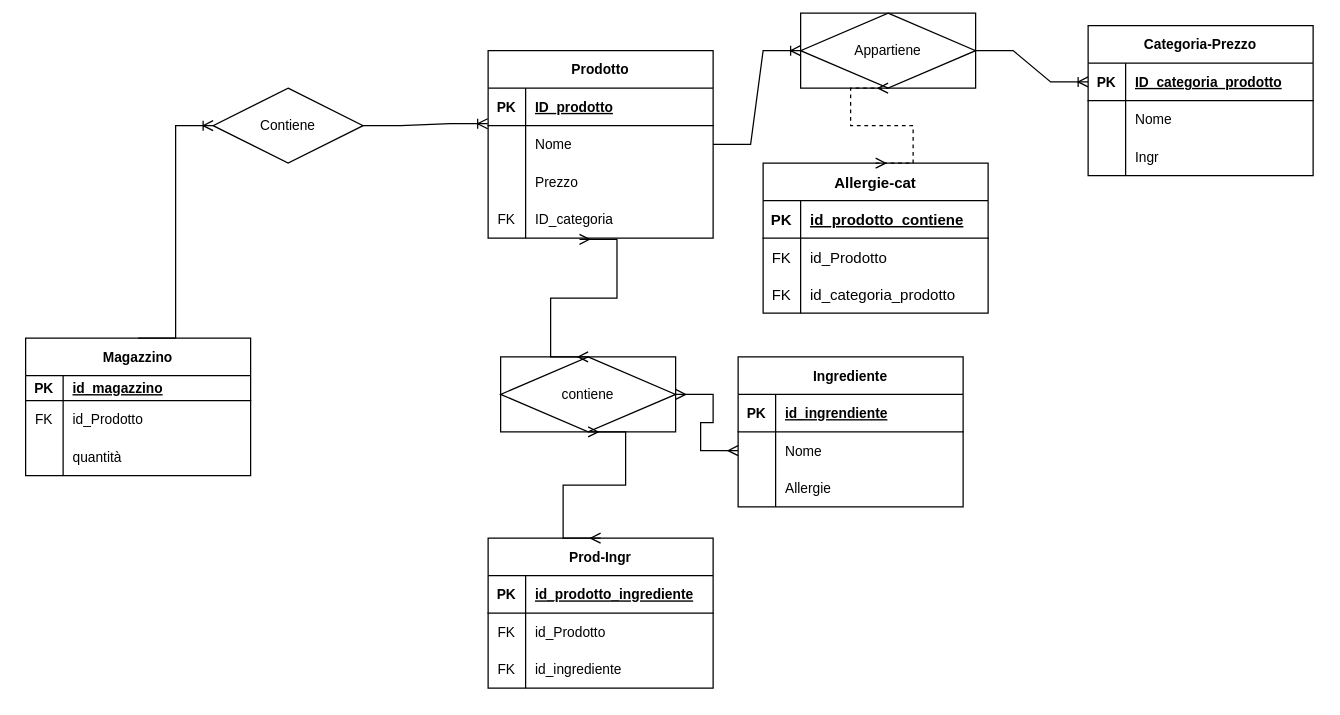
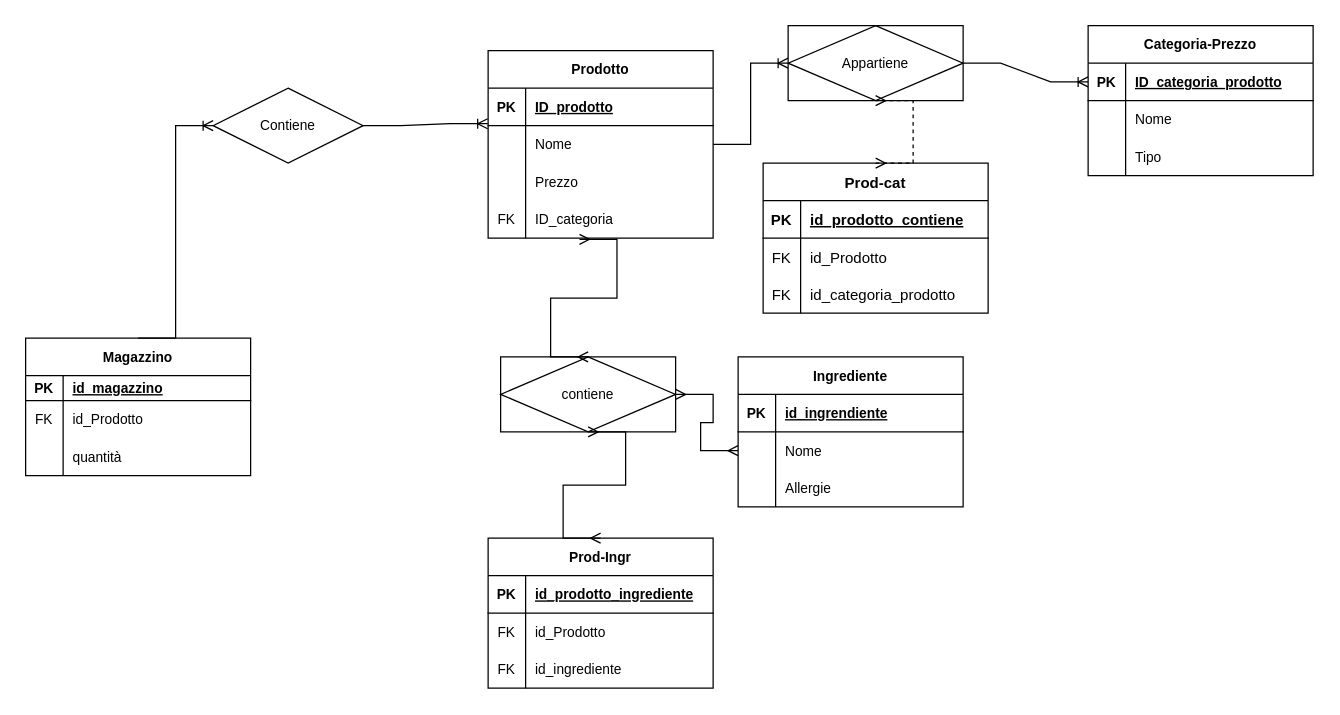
node "Appartiene": moved (888, 51) -> (876, 63)
node "Ingr": label "Ingr" -> "Tipo"
node "Allergie-cat": label "Allergie-cat" -> "Prod-cat"
